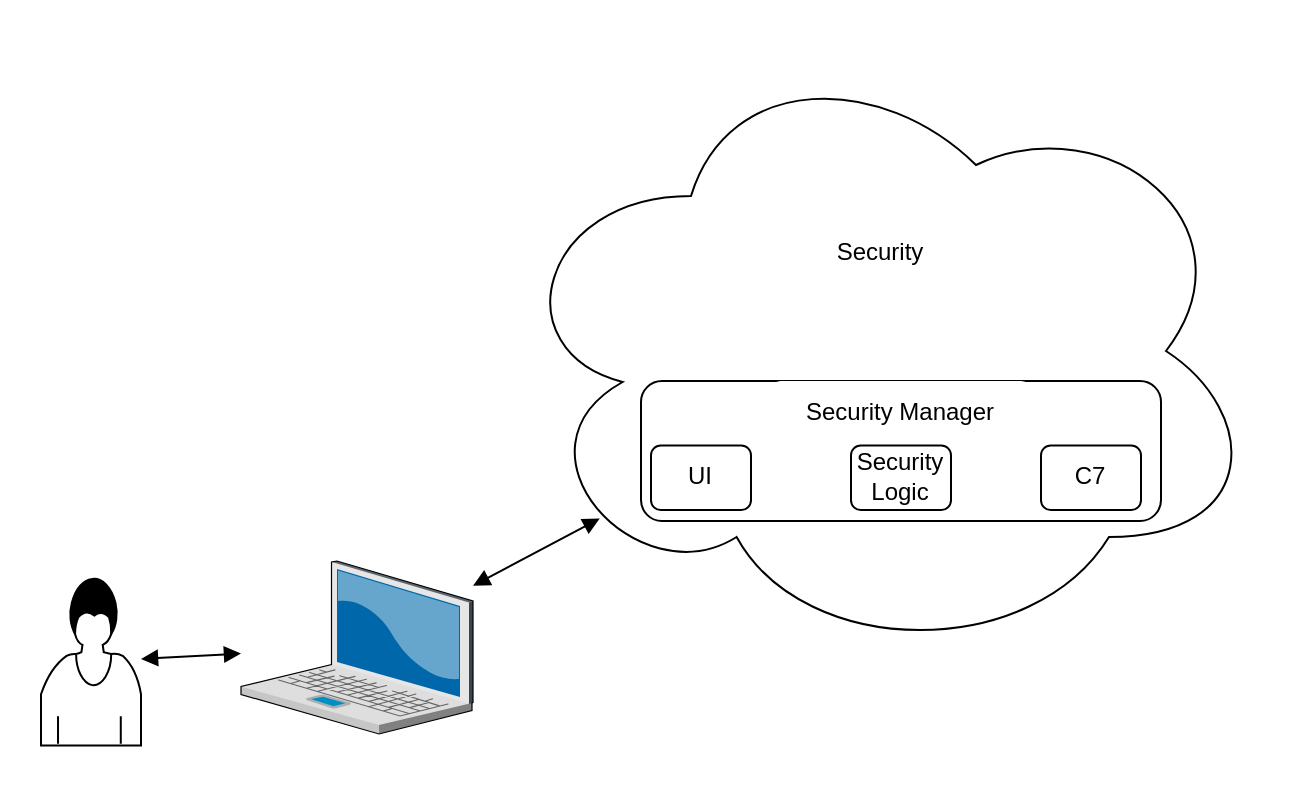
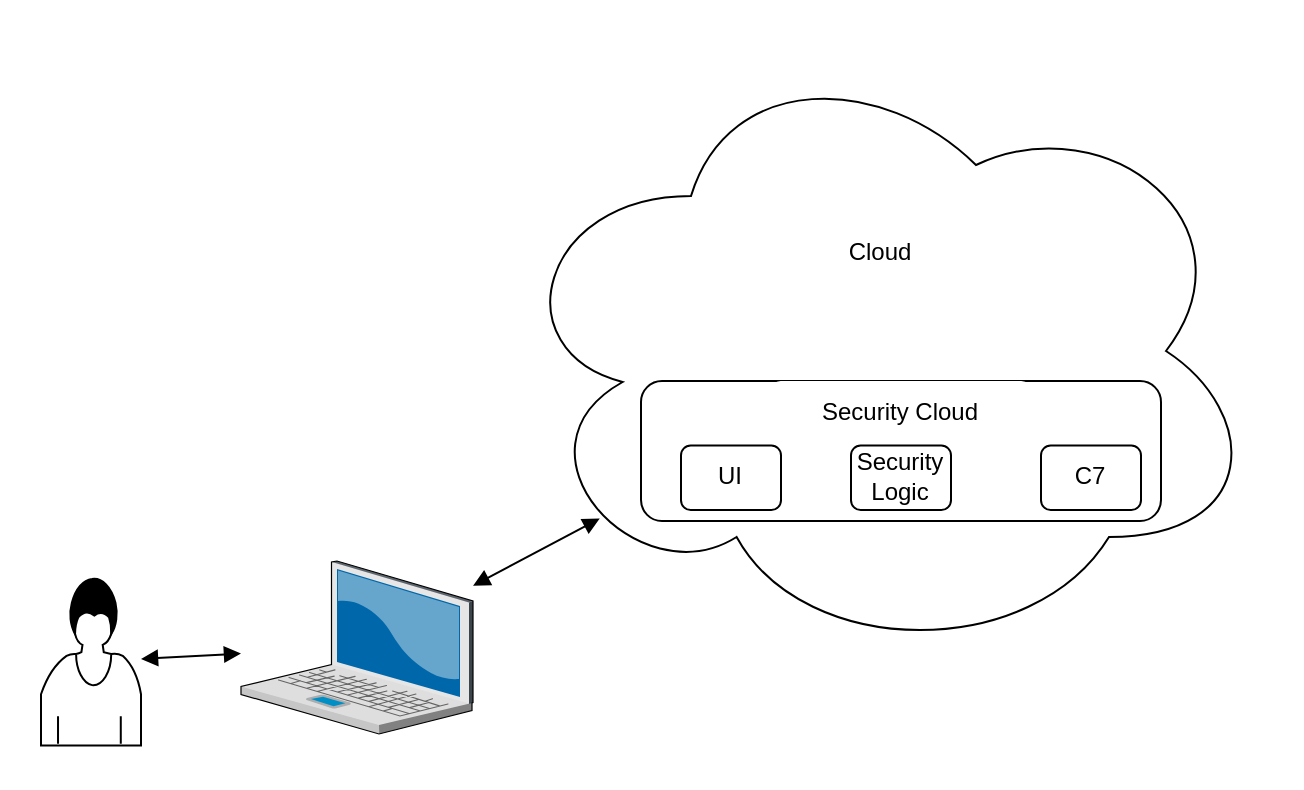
node "Security": label "Security" -> "Cloud"
node "Security Manager": label "Security Manager" -> "Security Cloud"
node "UI": moved (701, 478) -> (731, 478)
